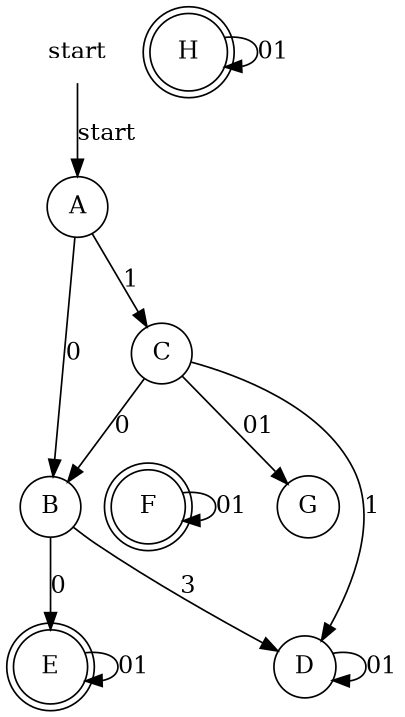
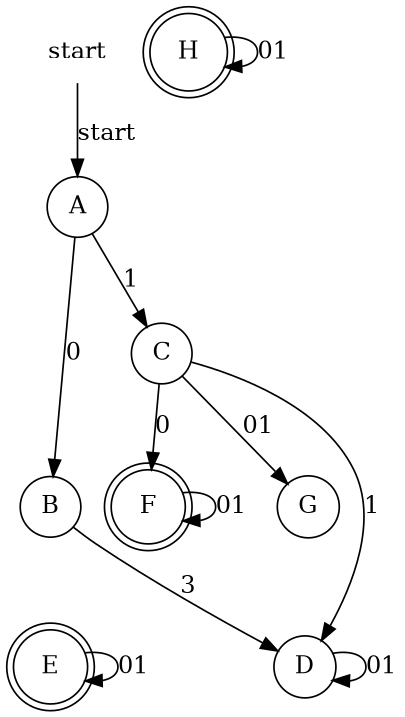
edge "C" -> "B": now "C" -> "F"
edge "B" -> "E": removed, label "0"
